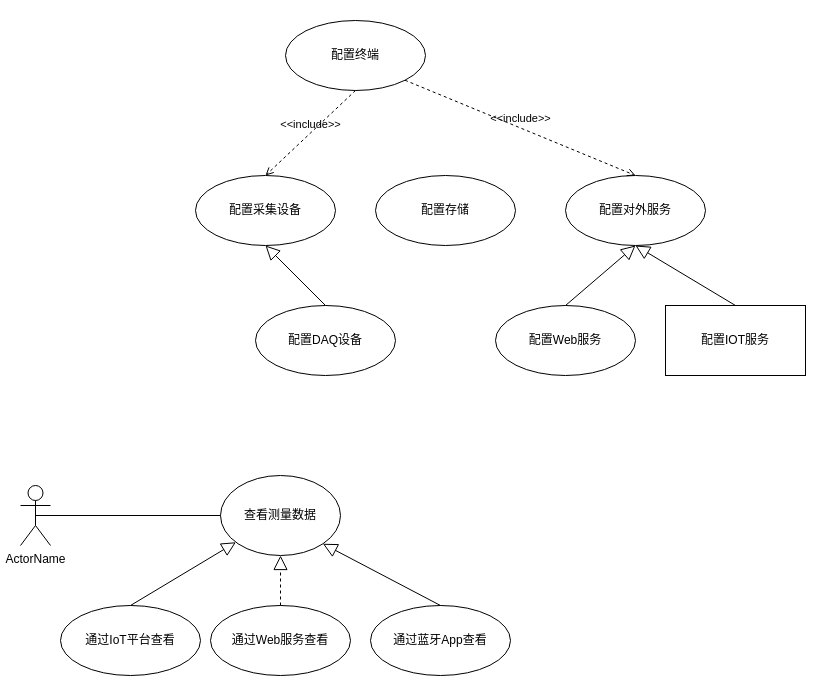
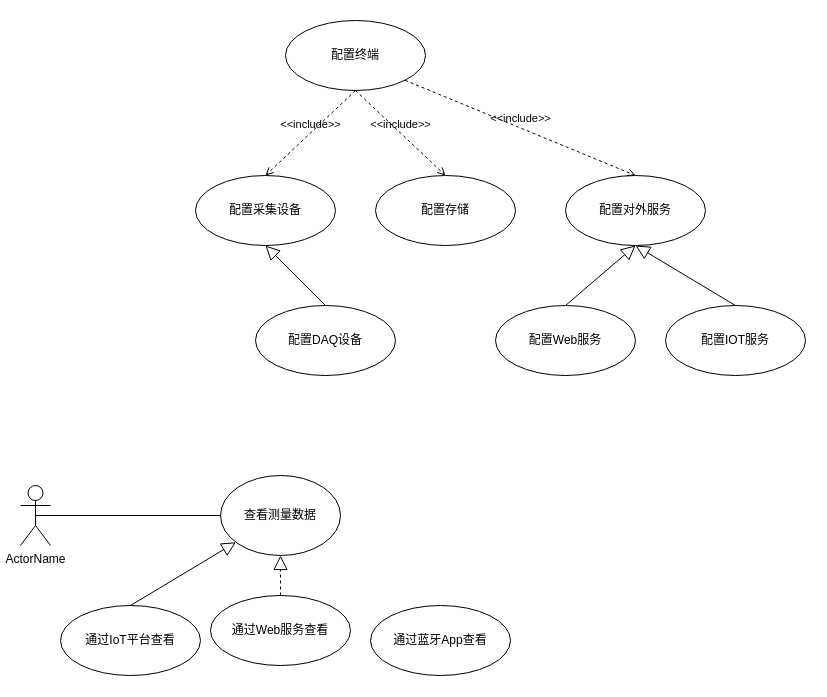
edge "配置终端" -> "配置存储": added, label "<<include>>"
node "配置IOT服务": shape rectangle -> ellipse
edge "通过蓝牙App查看" -> "查看测量数据": removed
node "通过Web服务查看": moved (281, 641) -> (281, 631)
